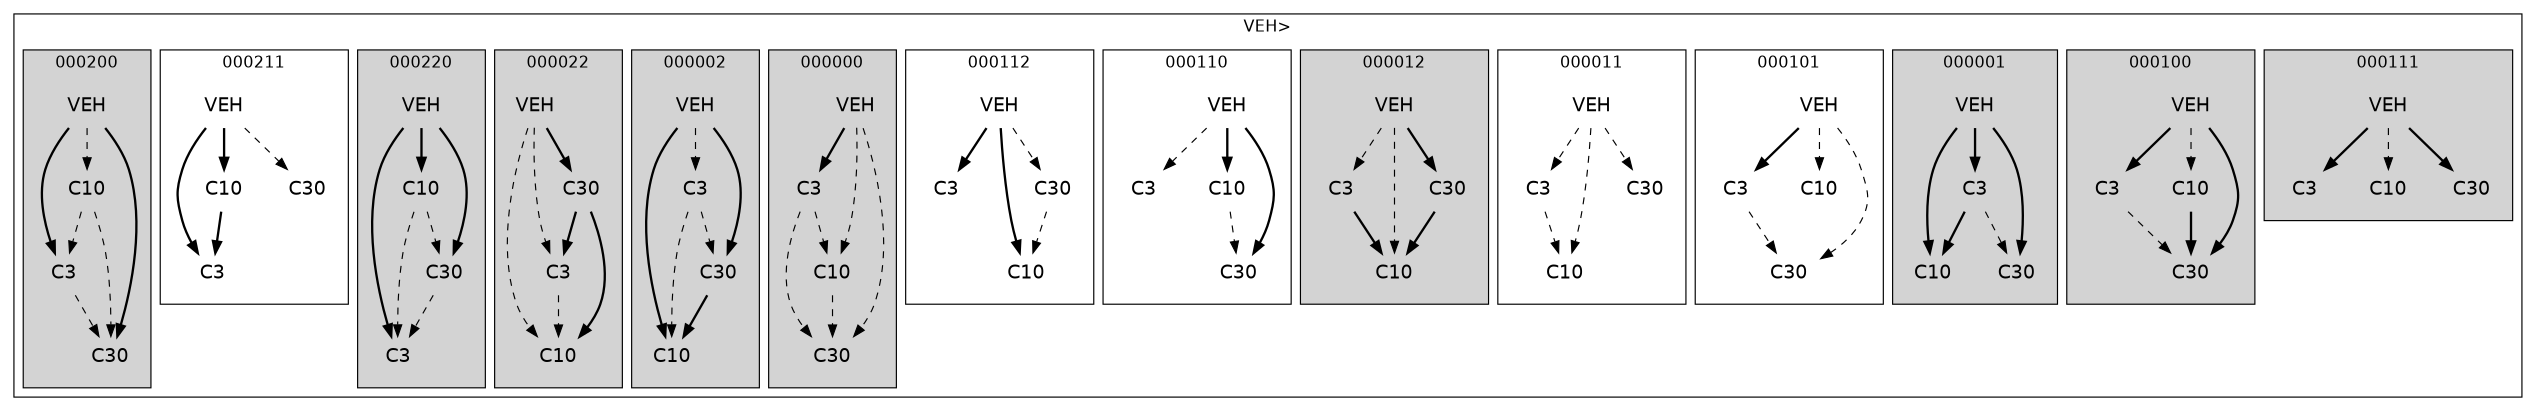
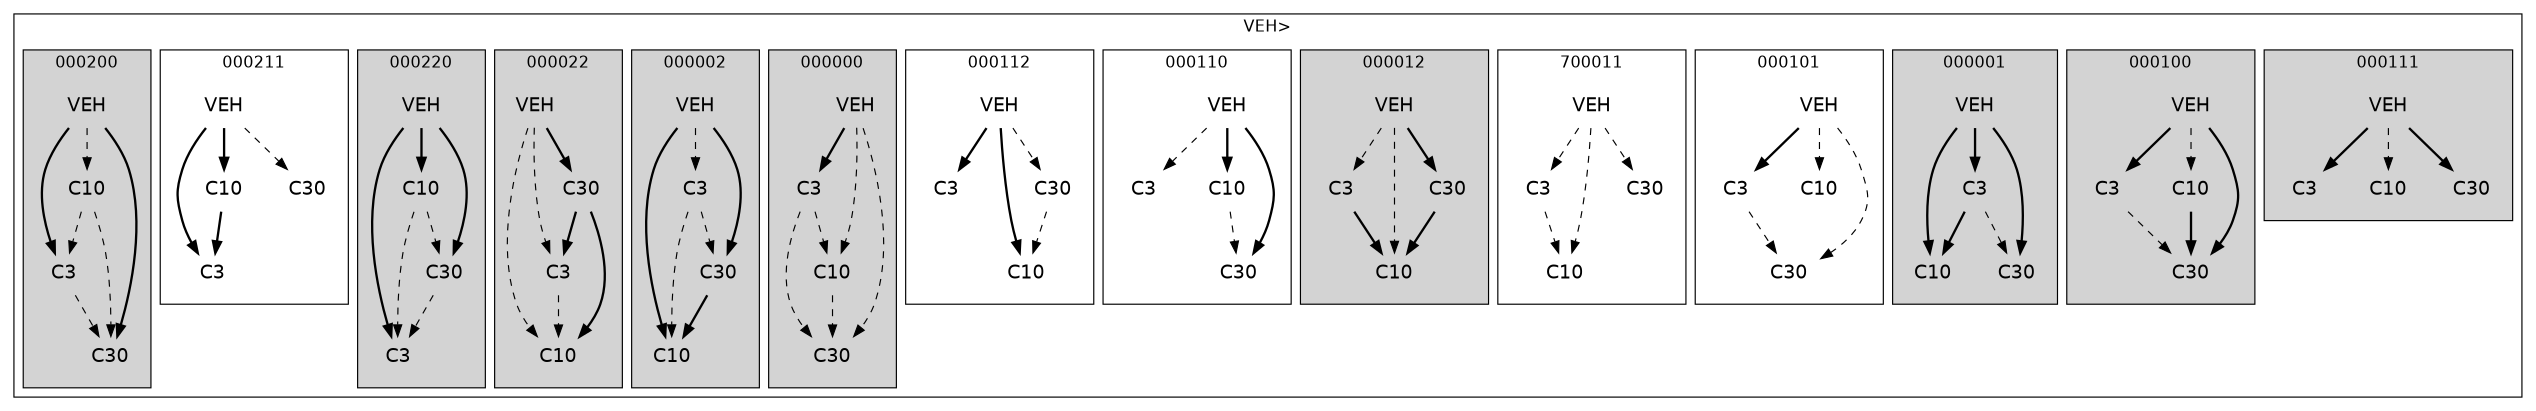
cluster "000011": label "000011" -> "700011"
